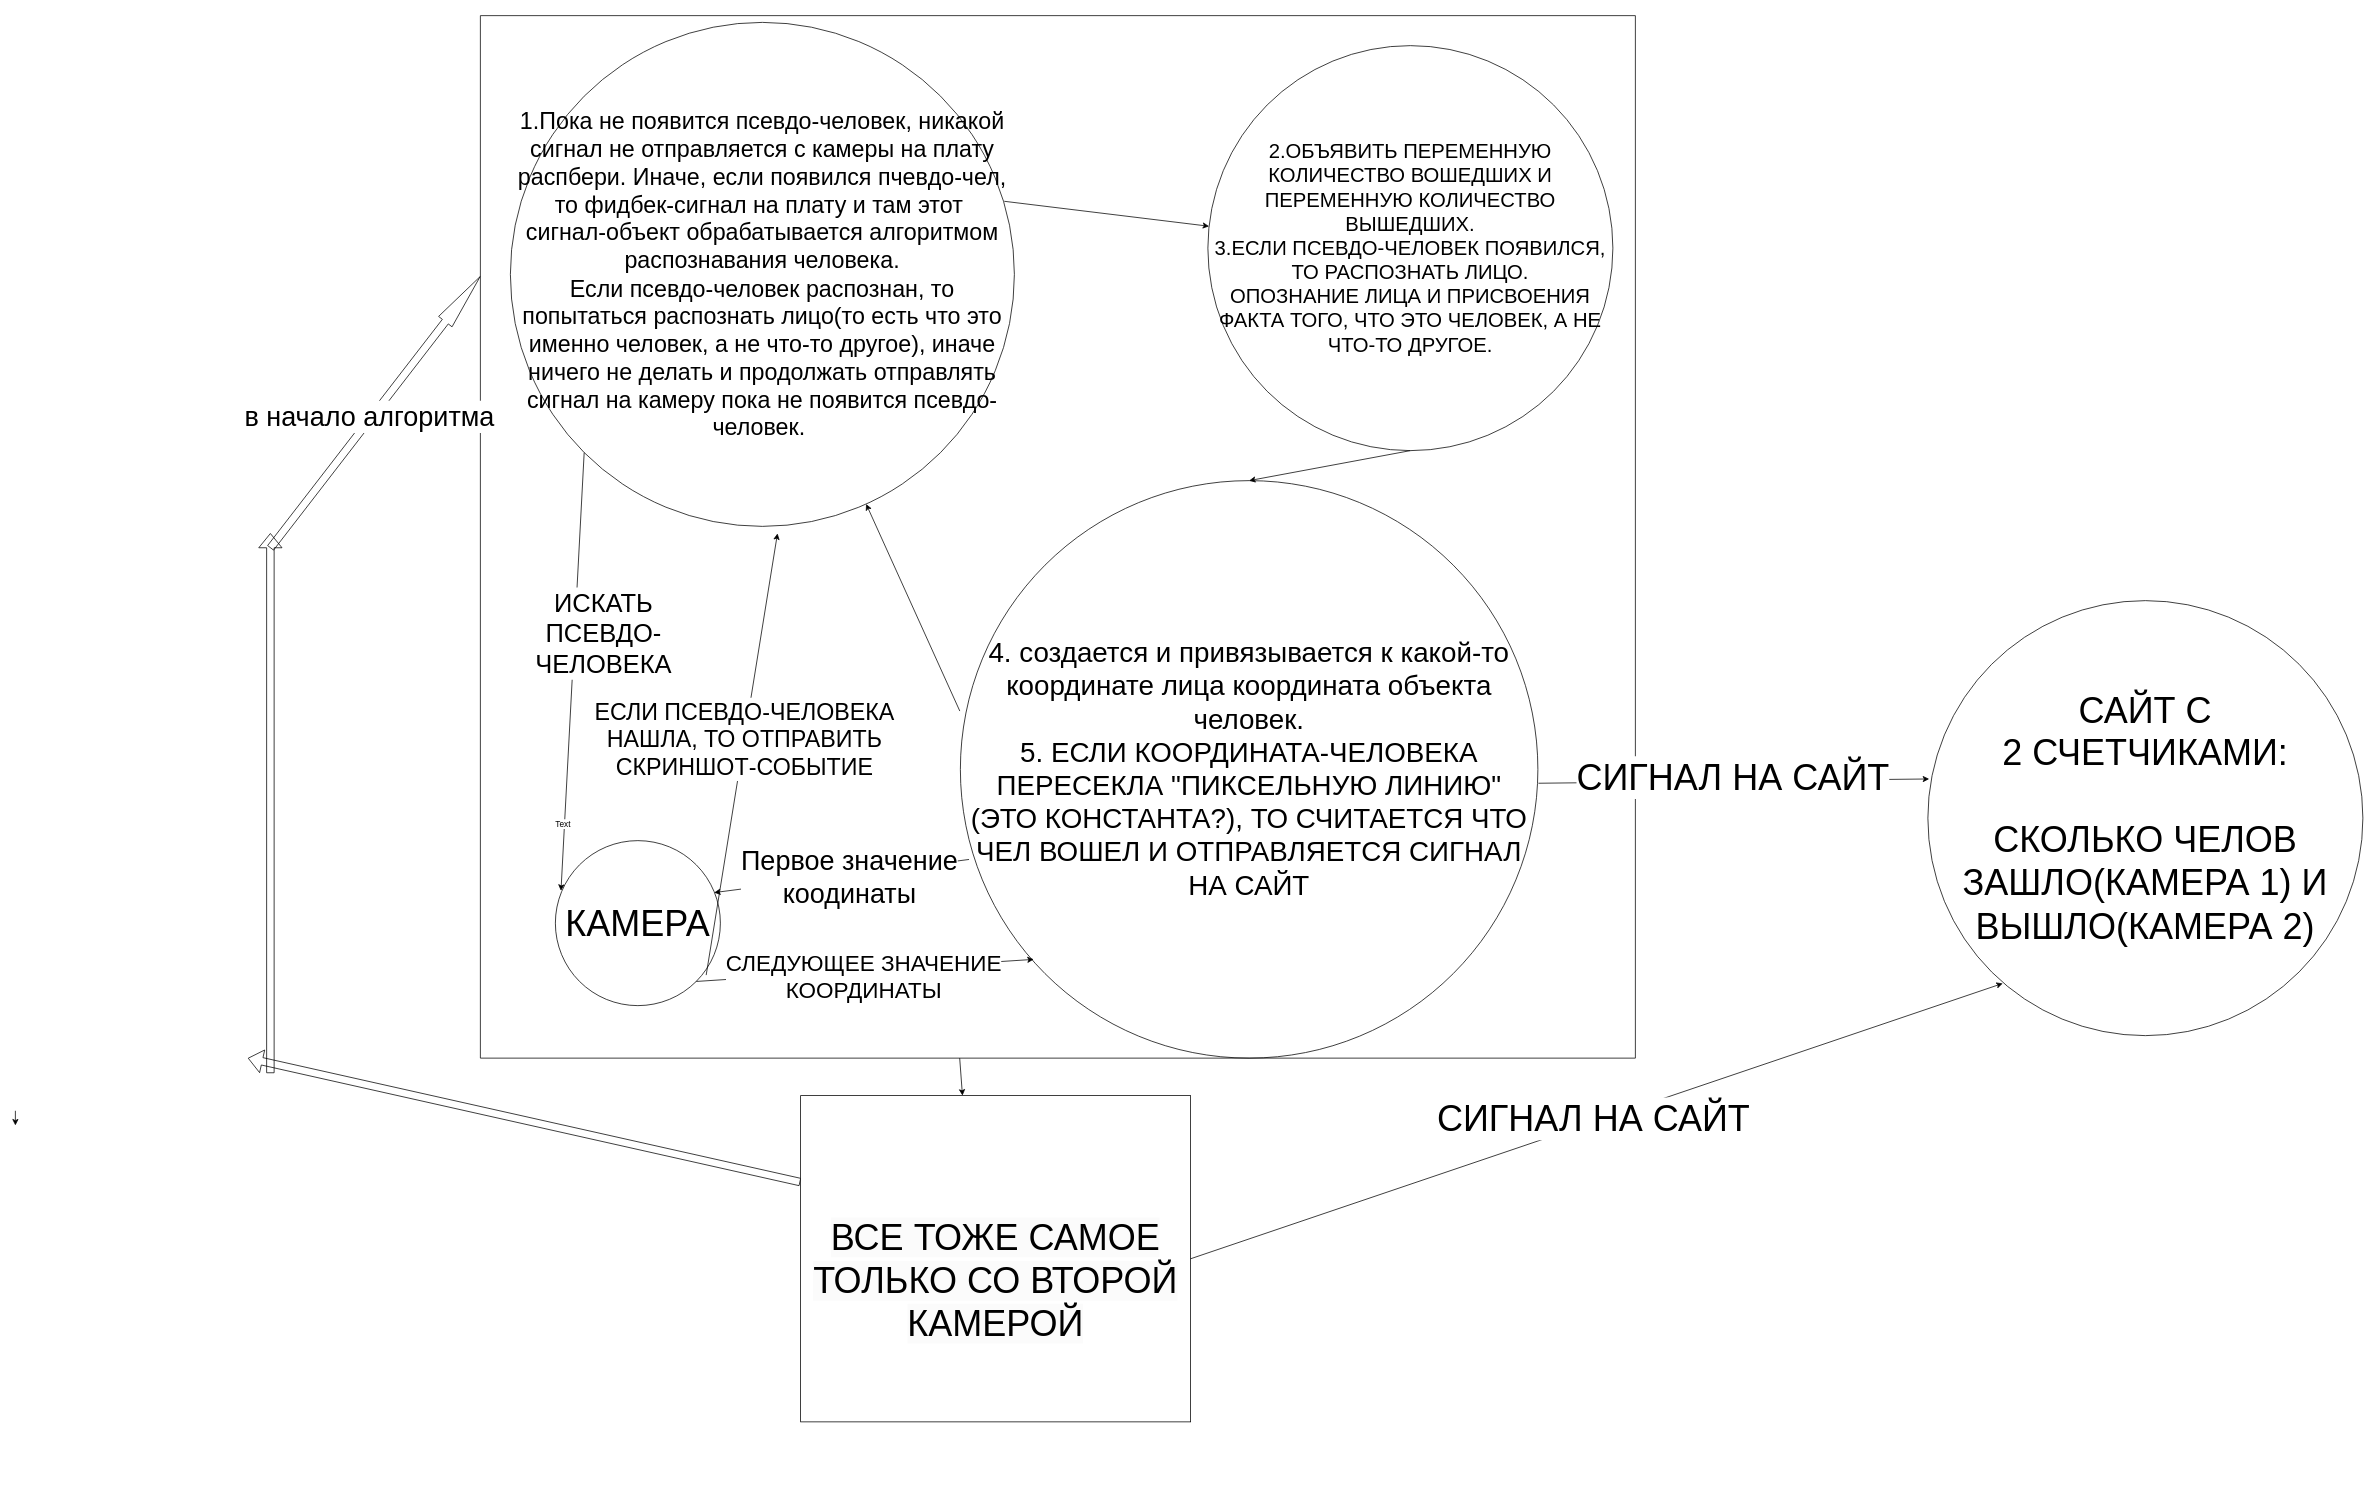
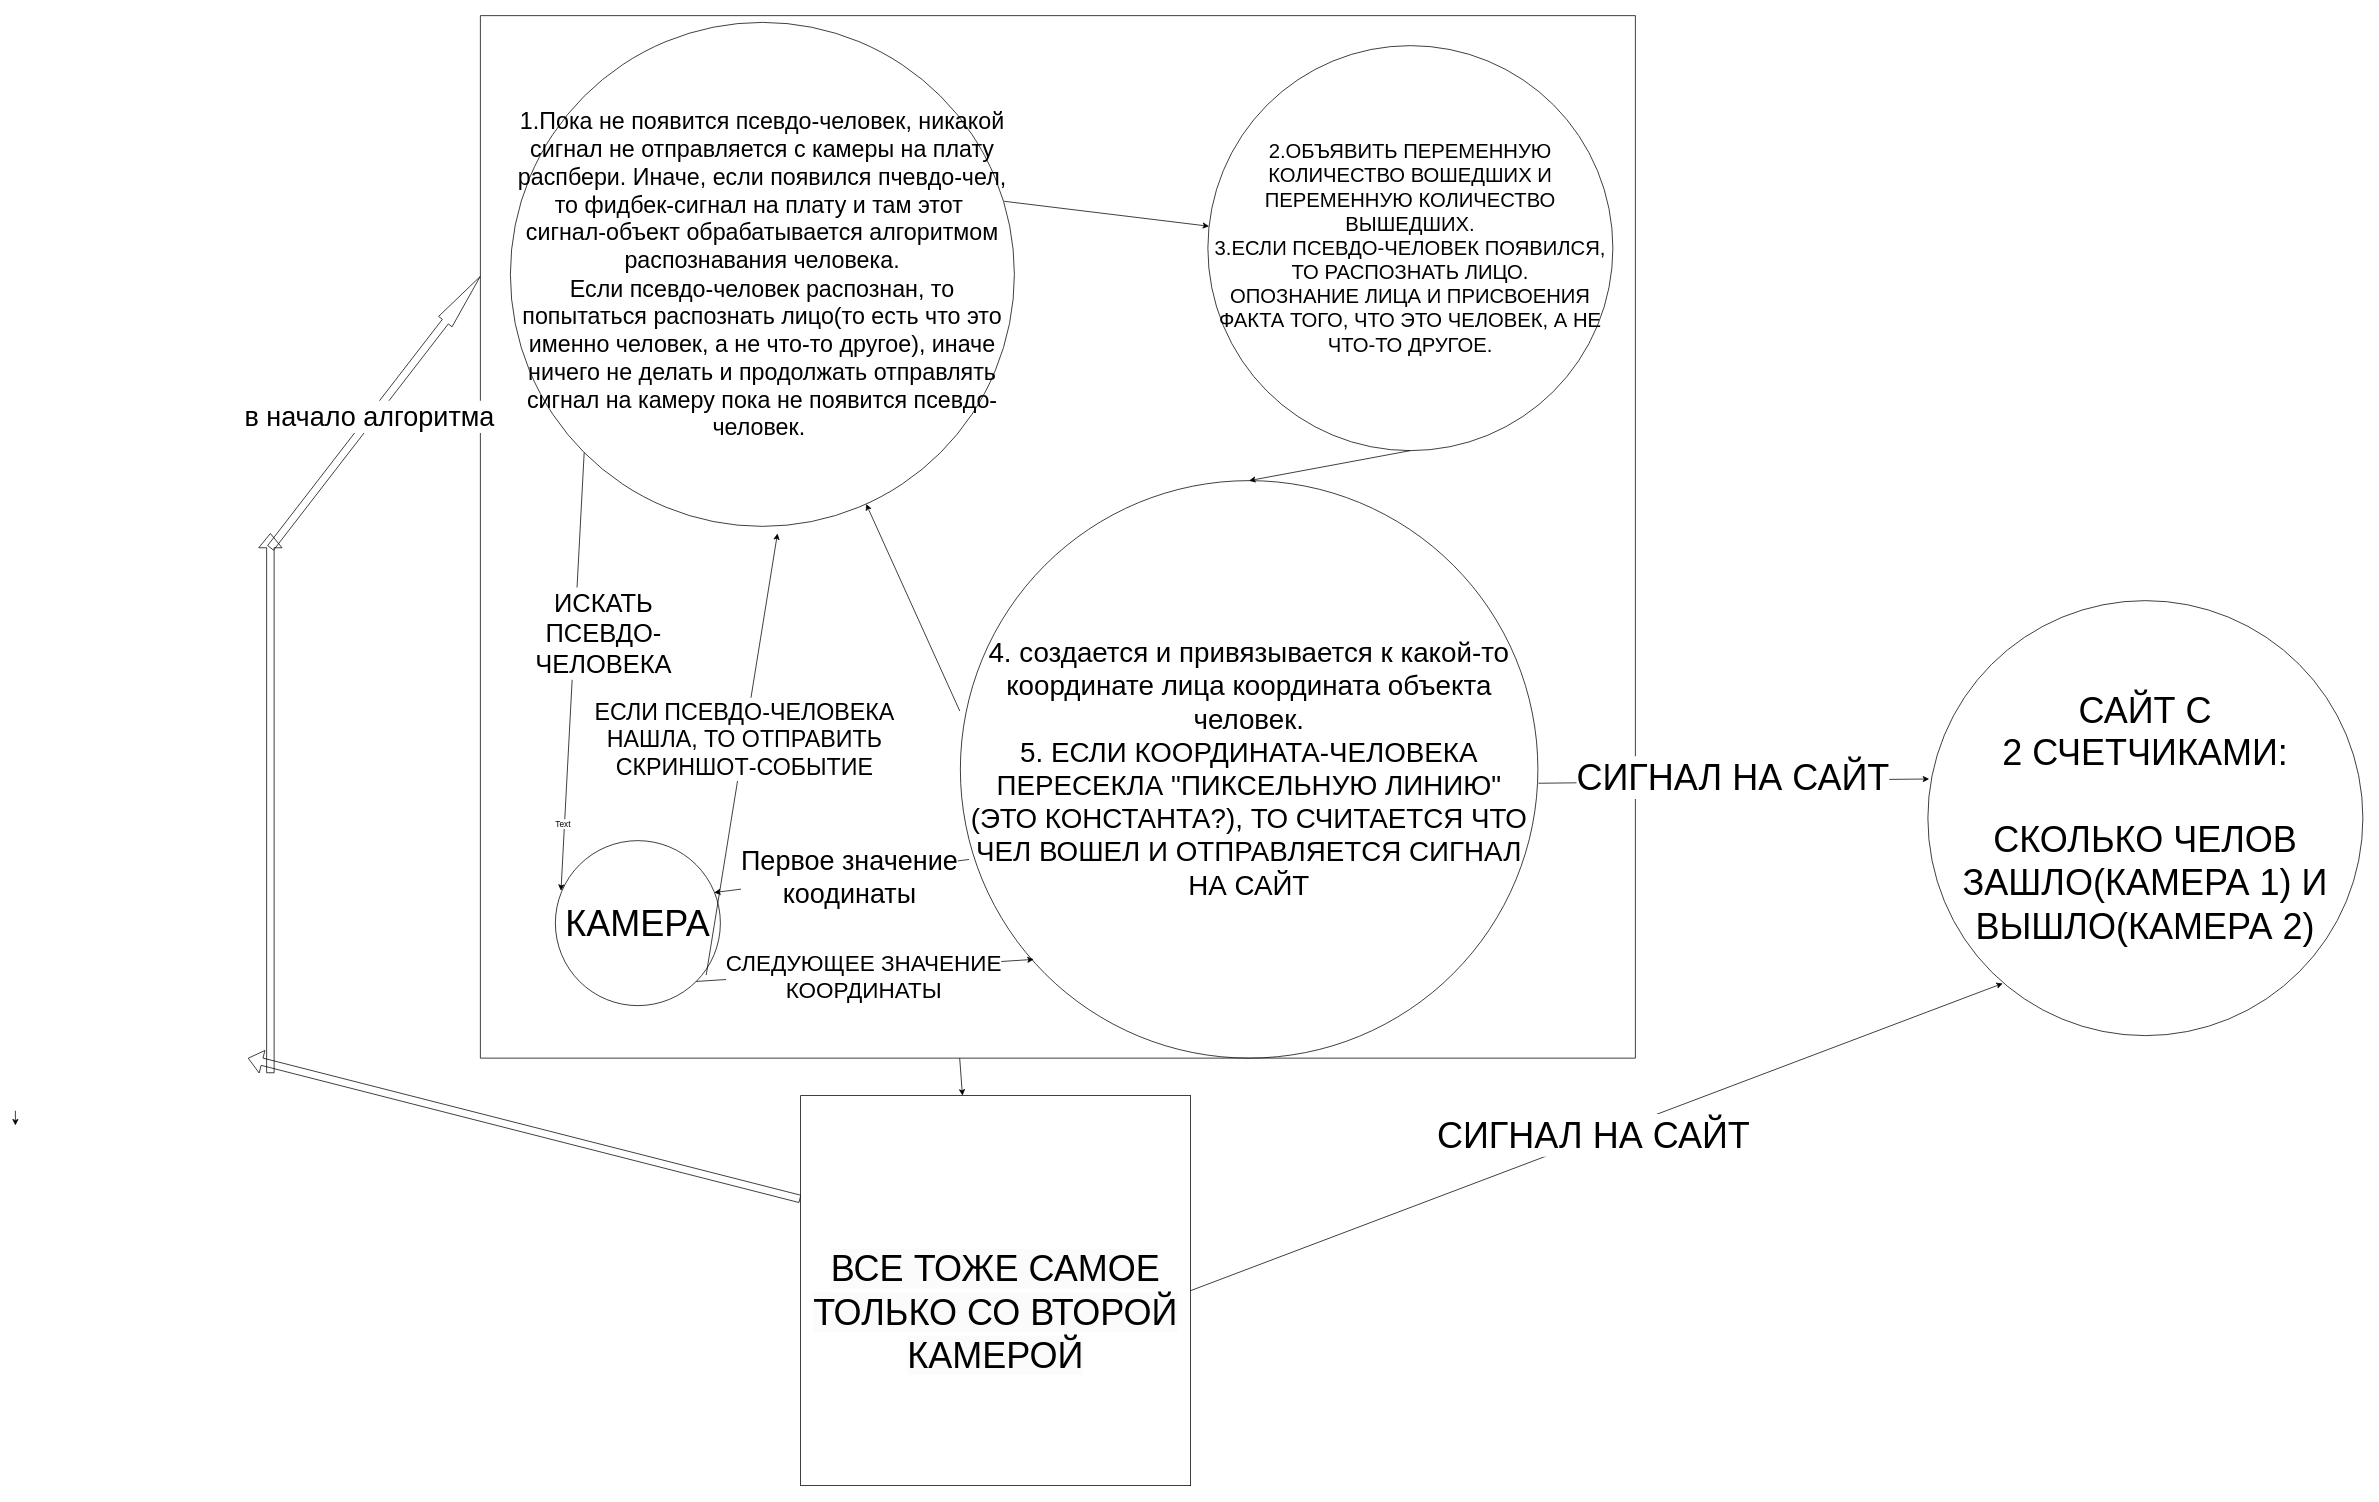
node "ВСЕ ТОЖЕ САМОЕ ТОЛЬКО СО ВТОРОЙ КАМЕРОЙ": size 390x326 -> 390x390
